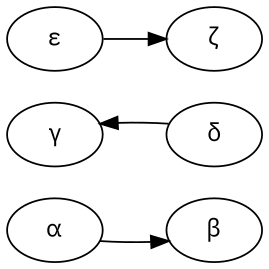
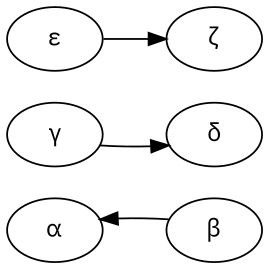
edge "δ" -> "γ": reversed
edge "α" -> "β": reversed
